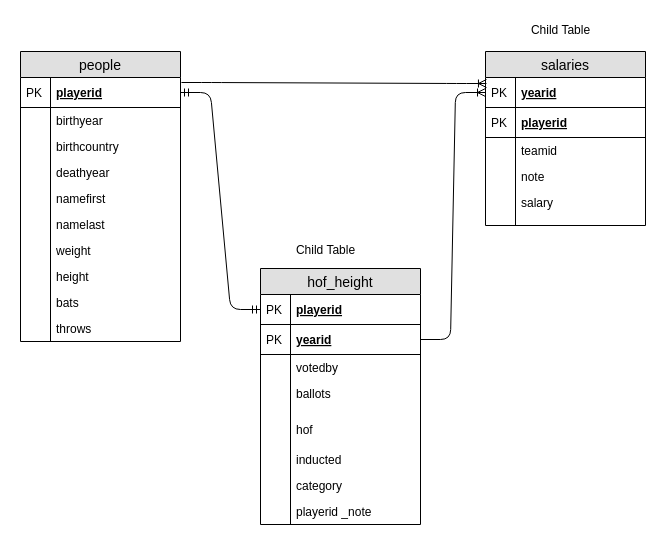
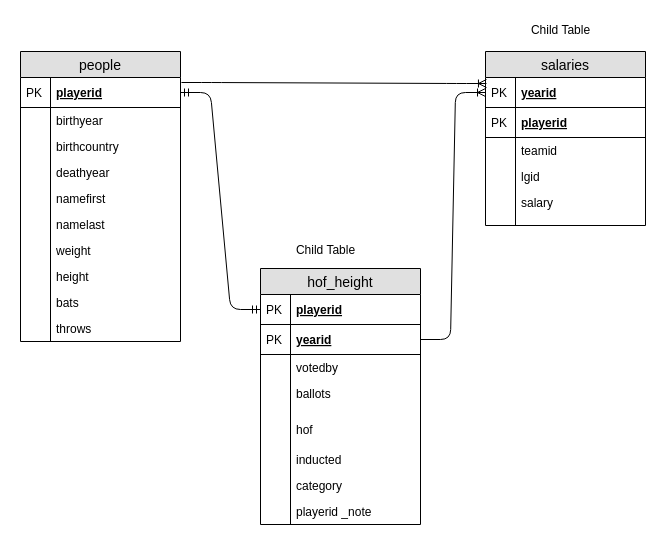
node "note": label "note" -> "lgid"
